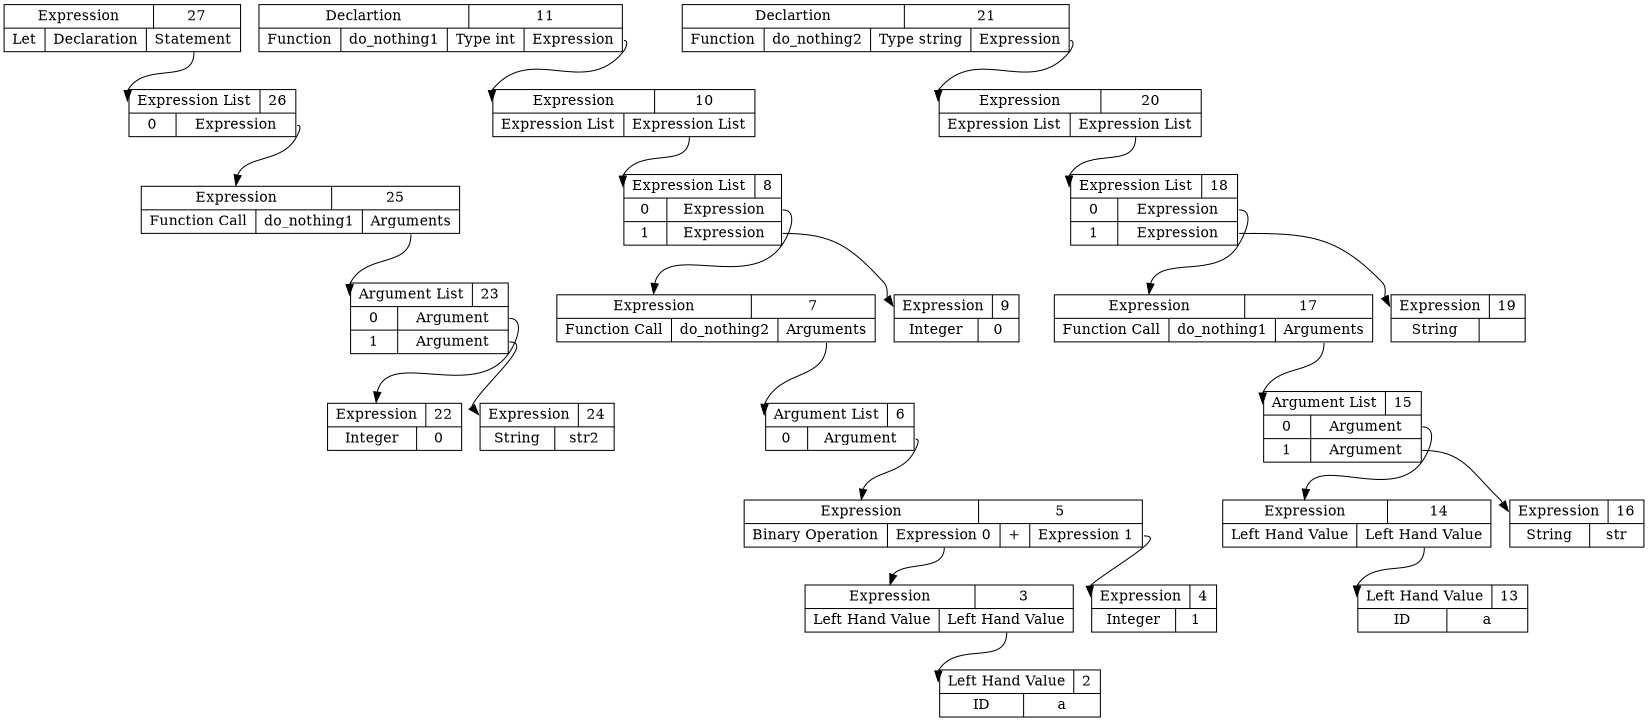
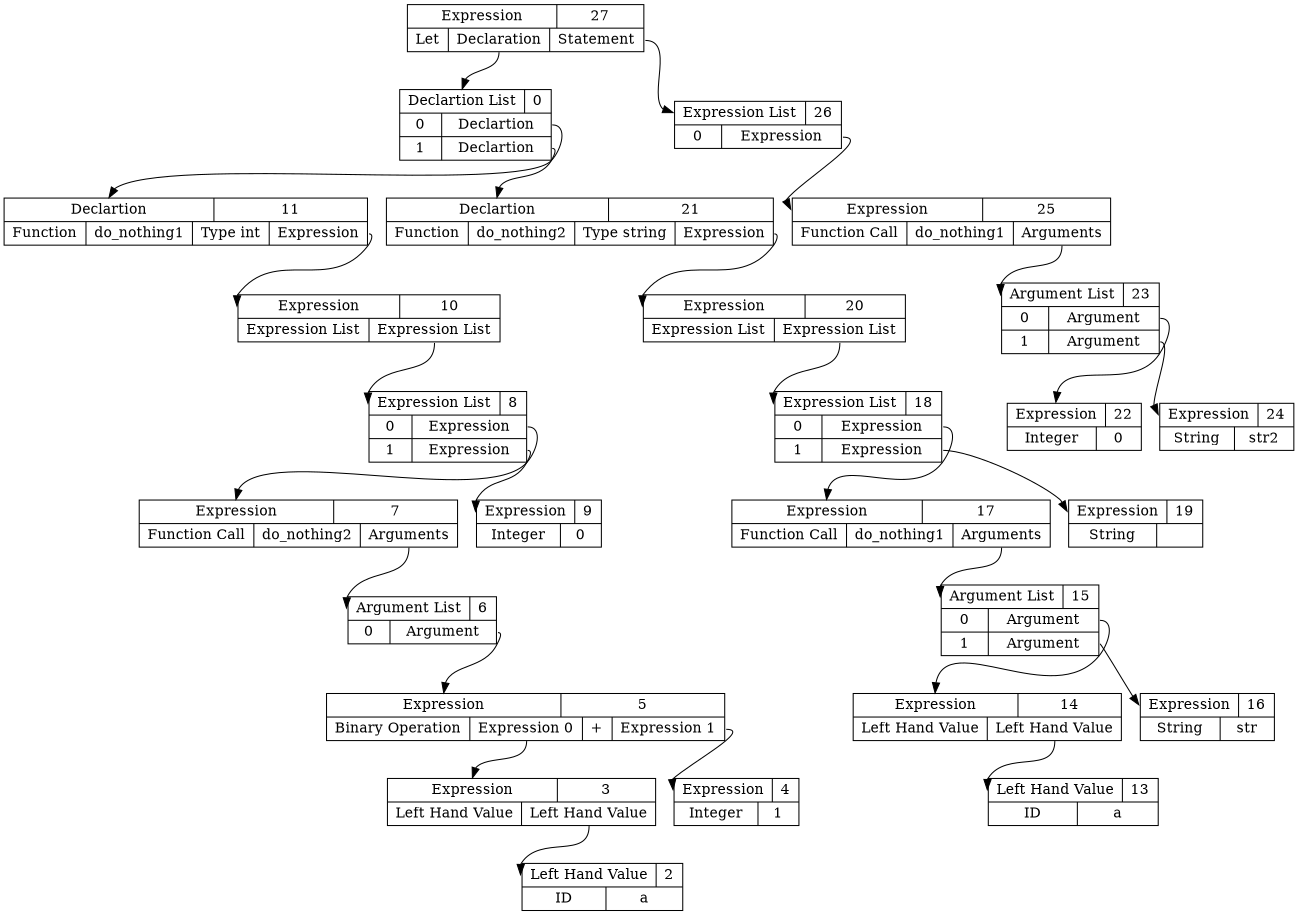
node "Declartion List": added
